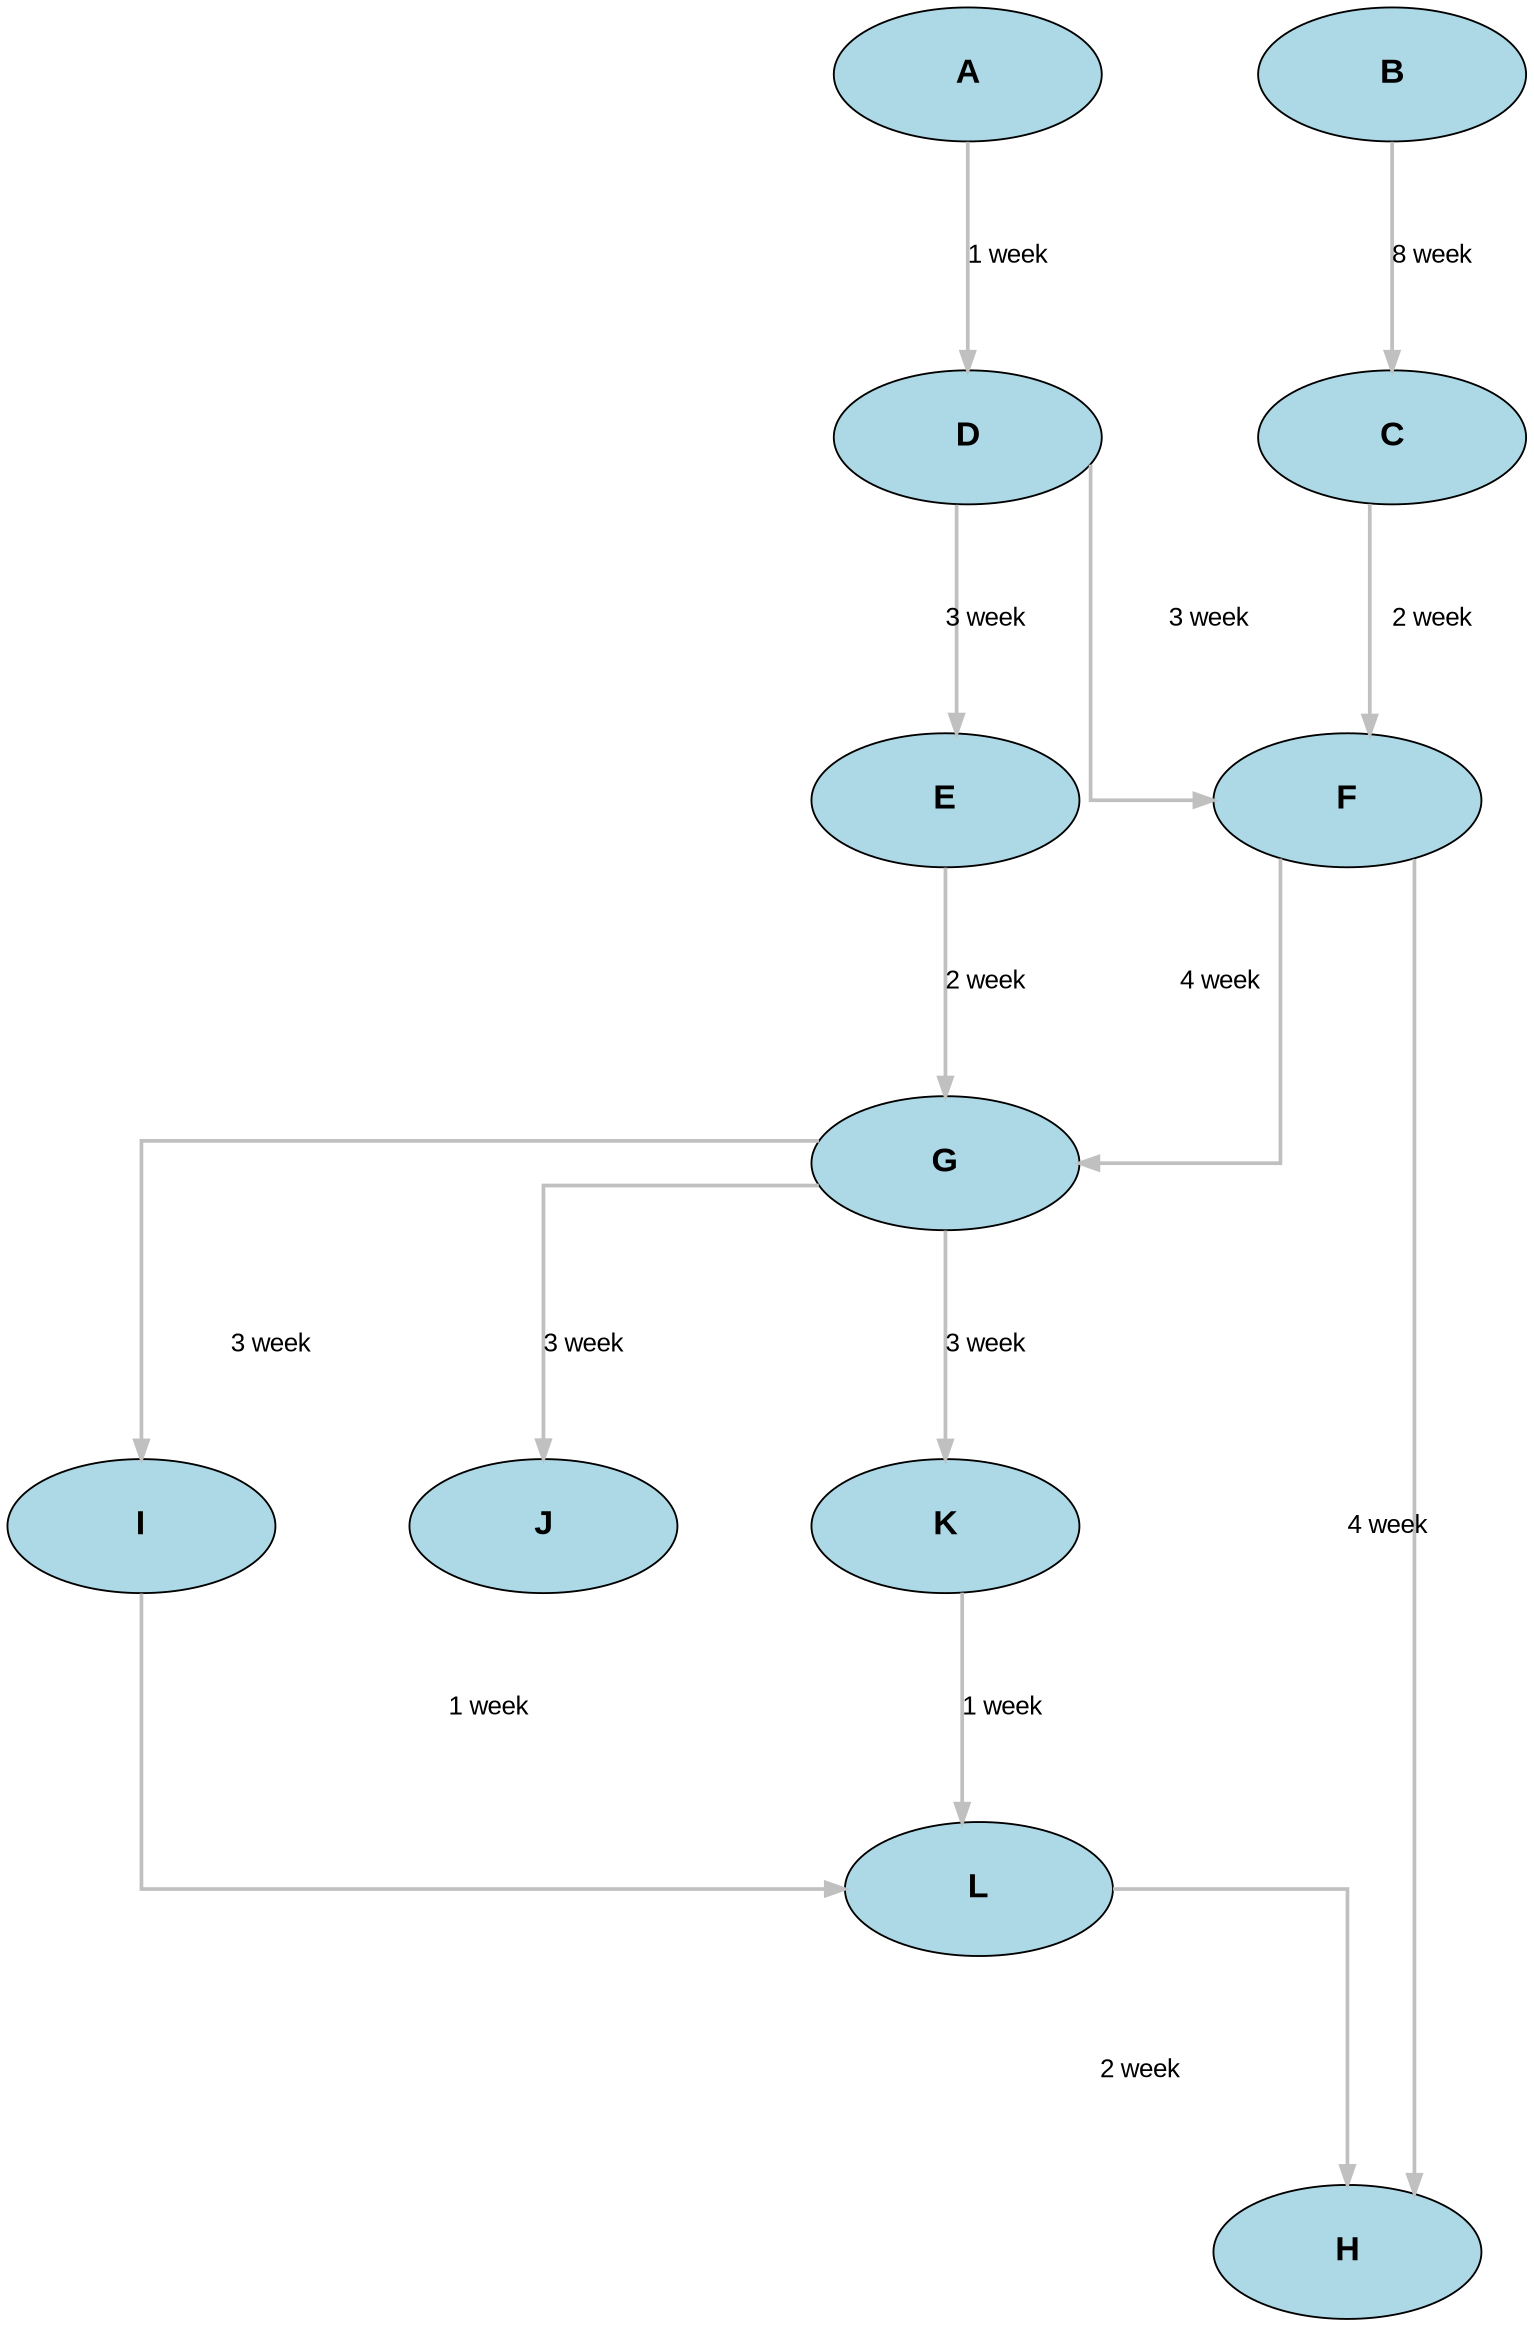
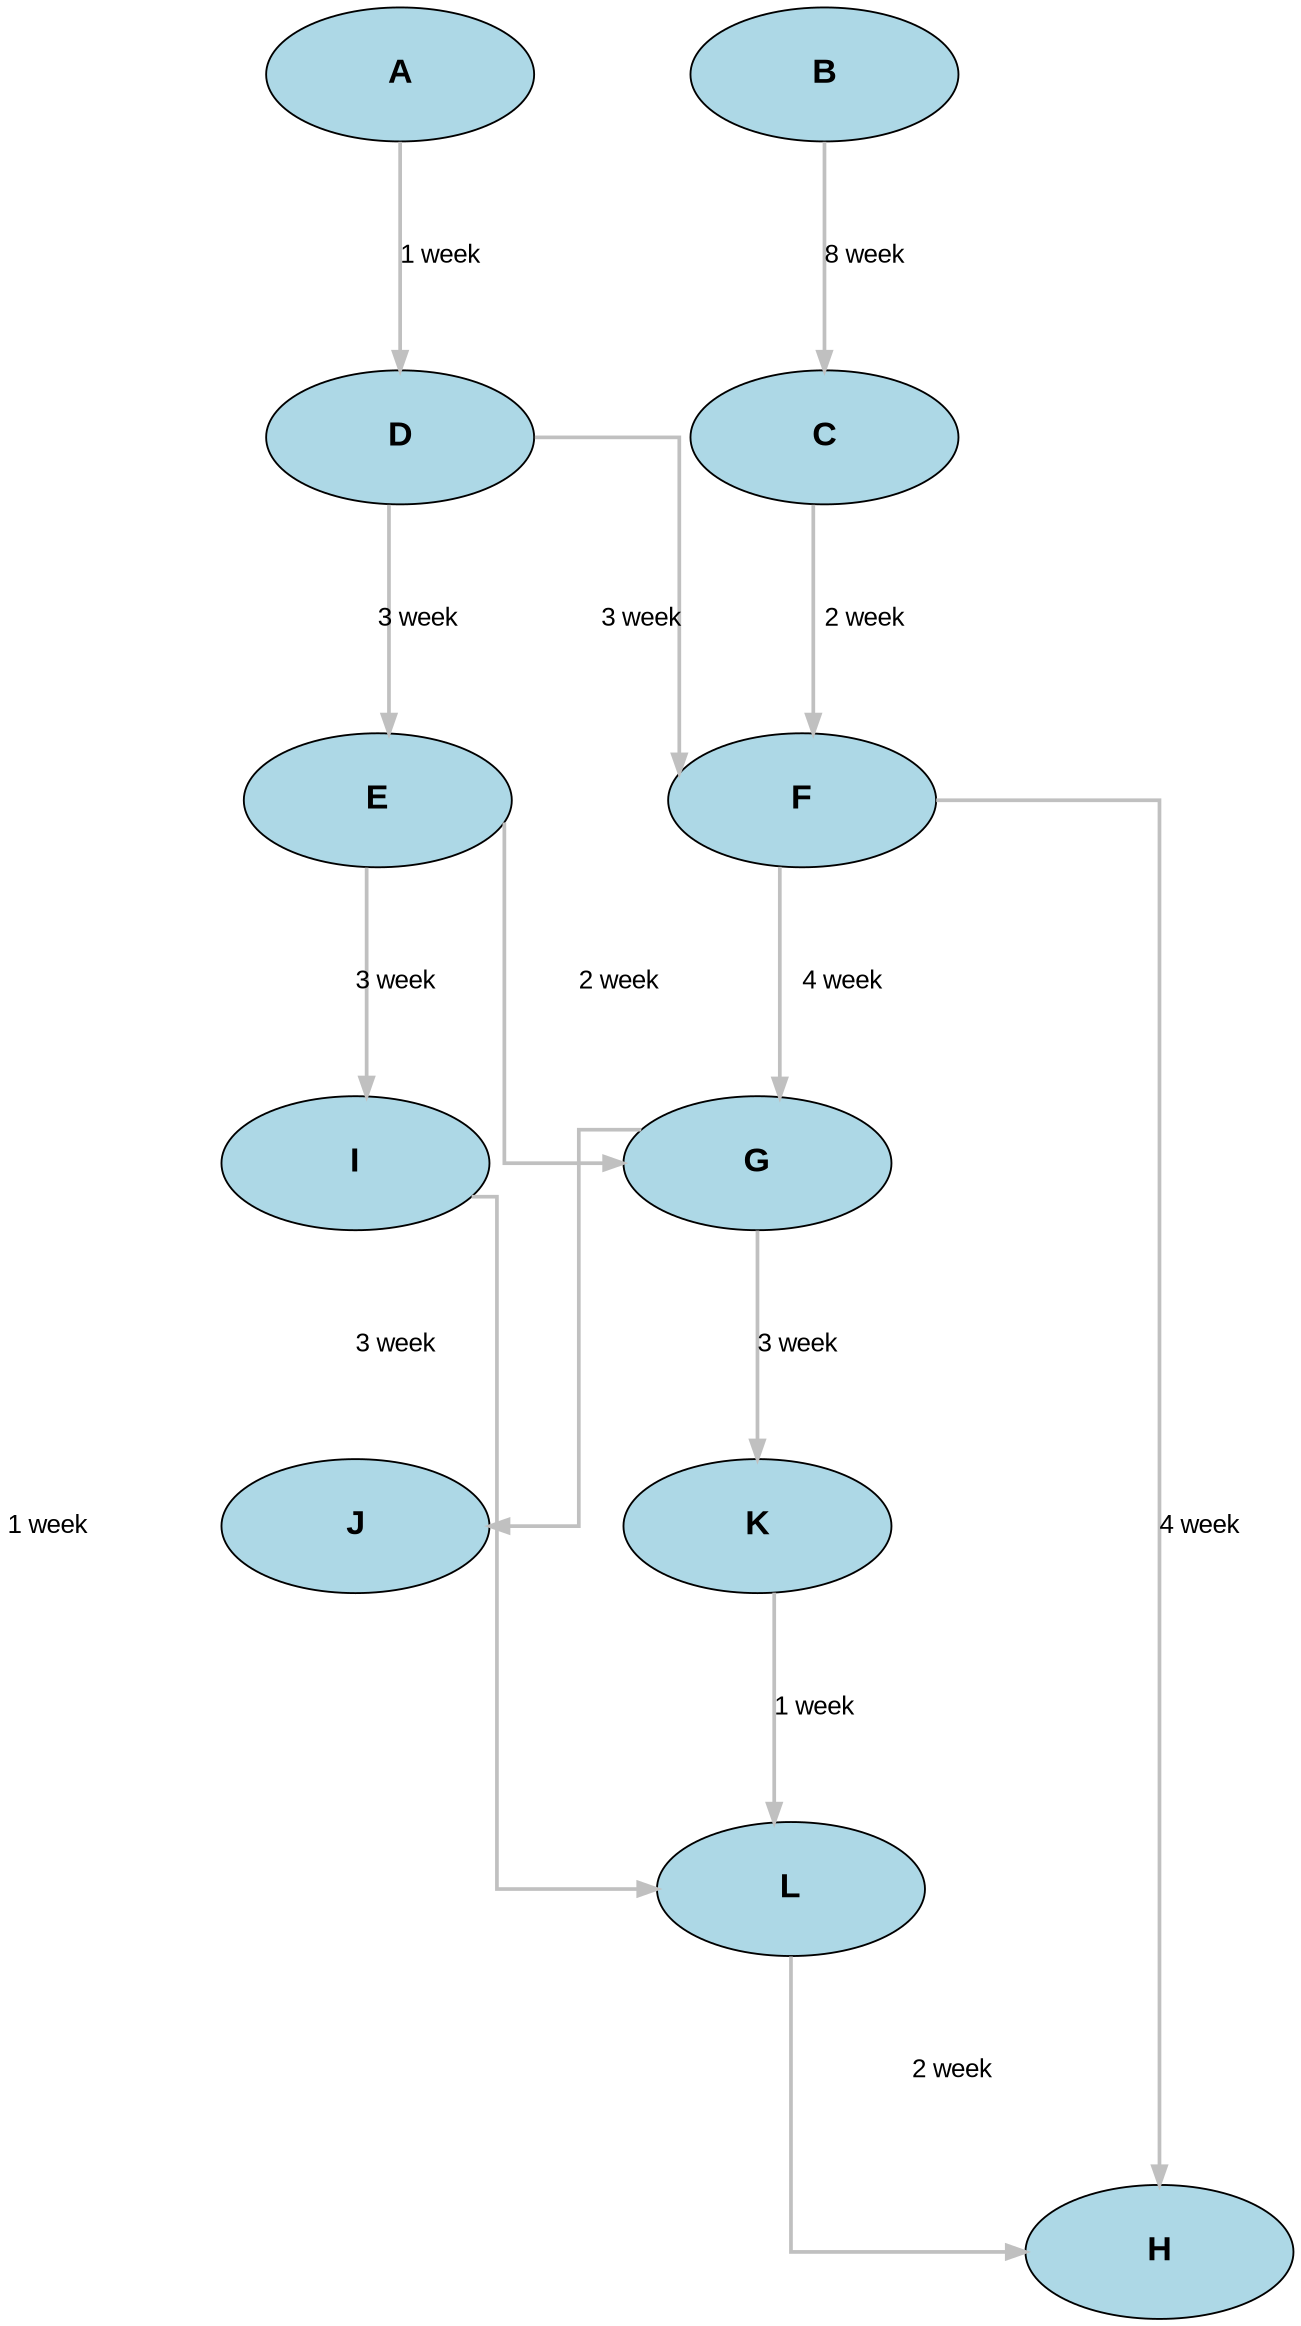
edge "G" -> "I": now "E" -> "I"
